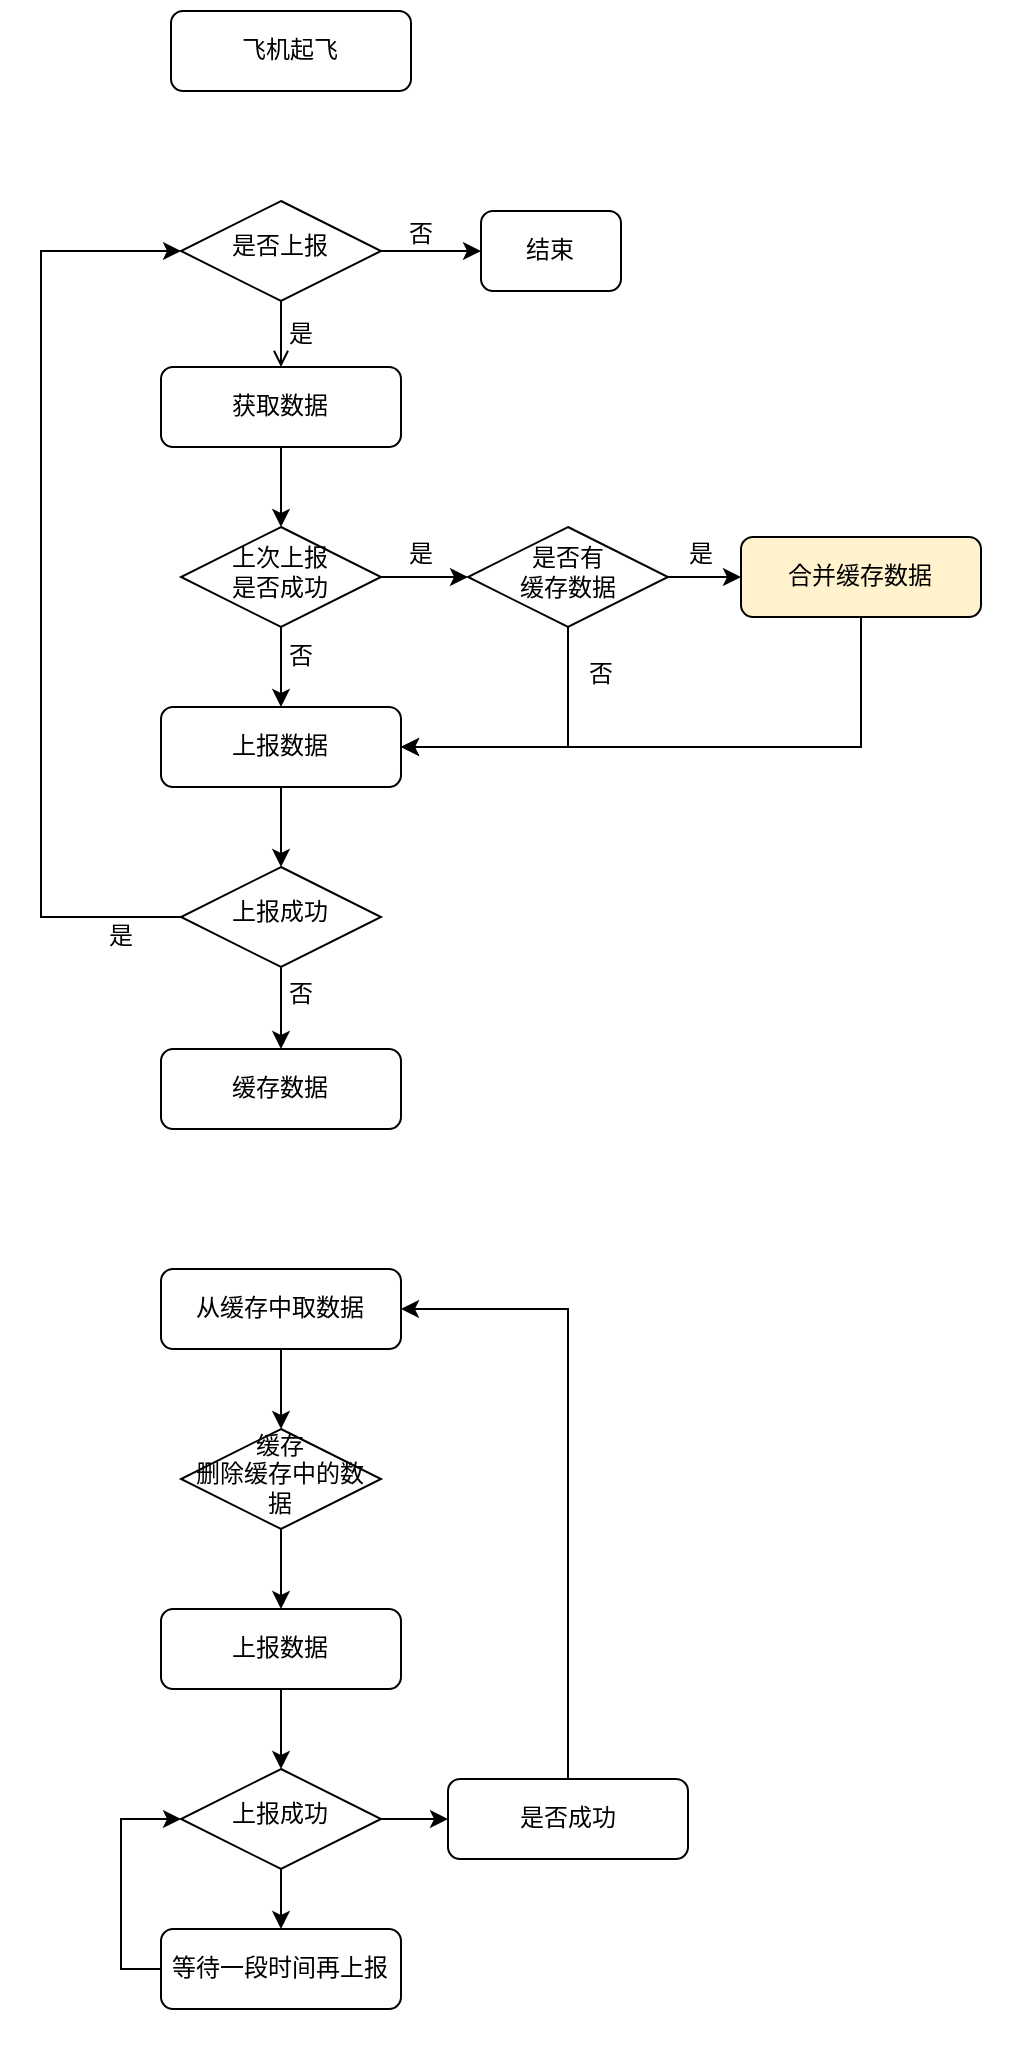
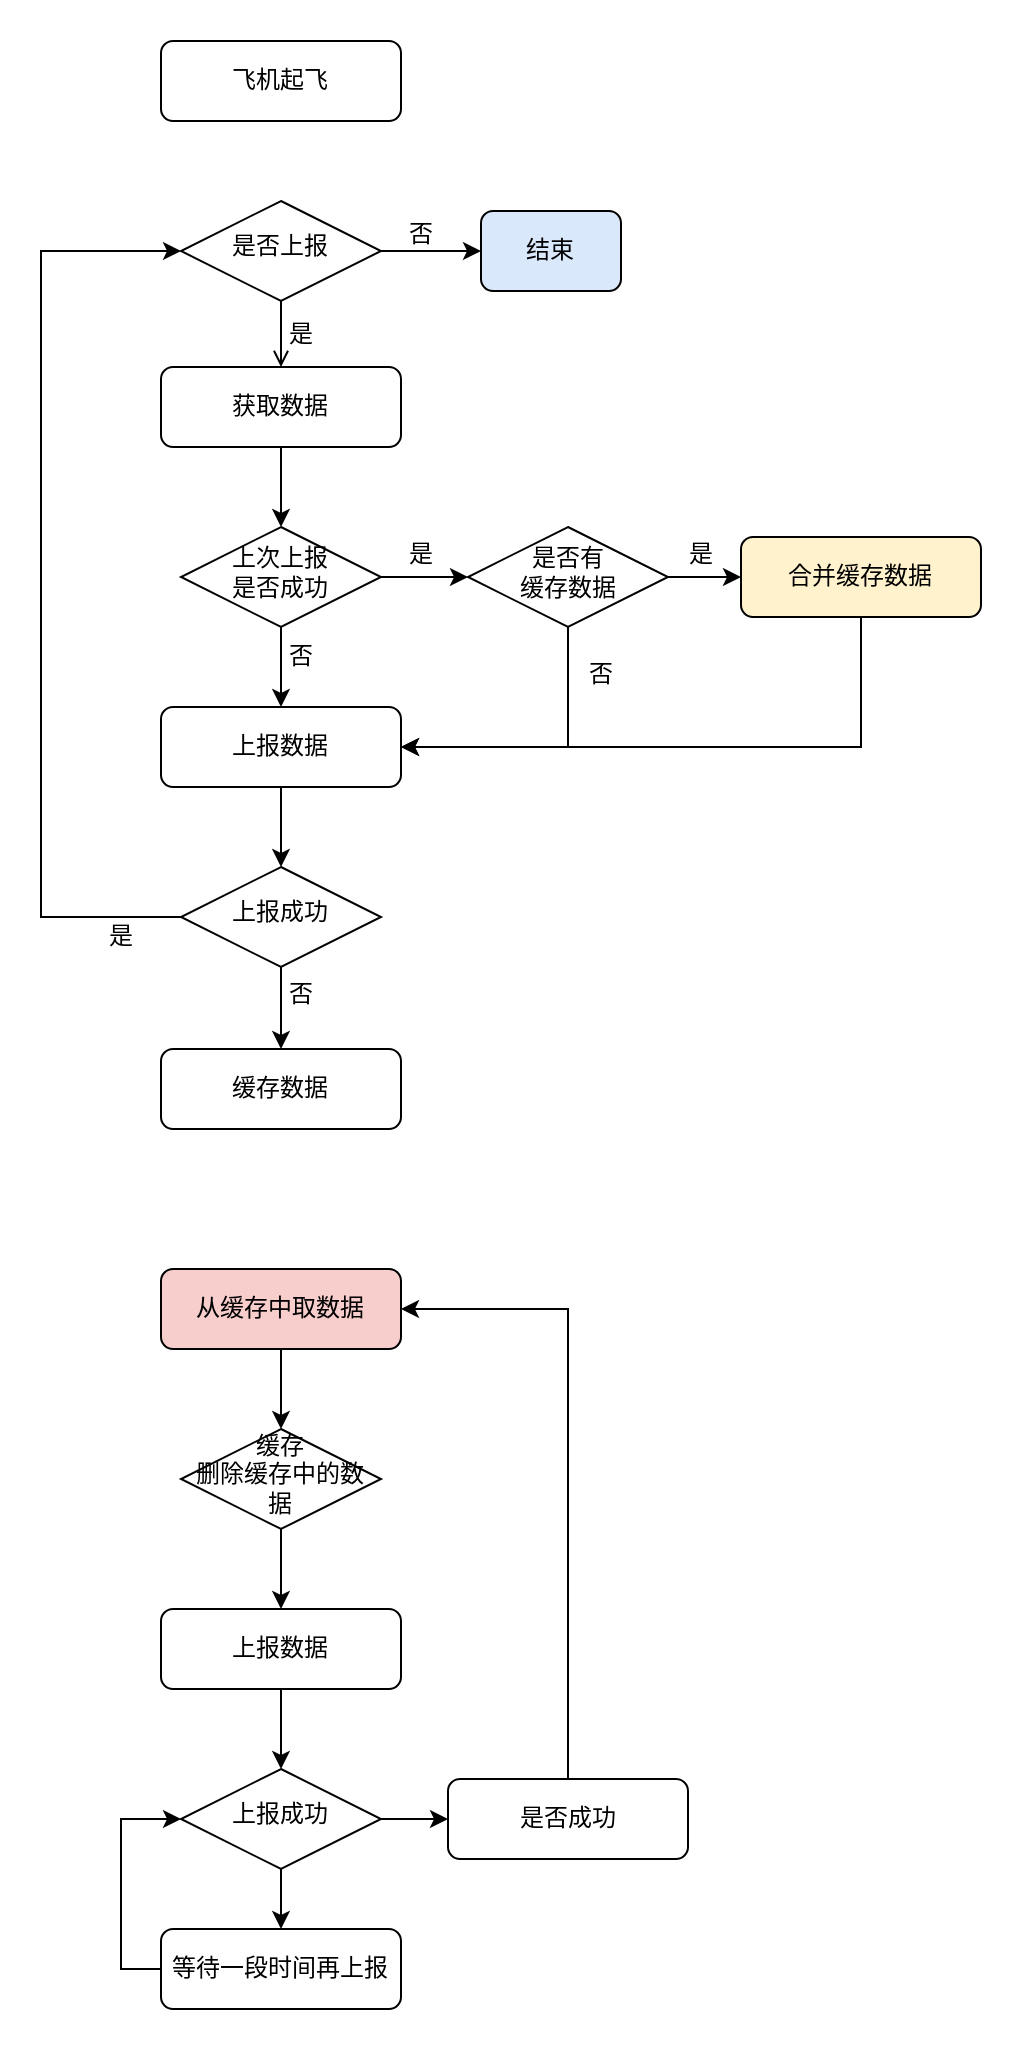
node "飞机起飞": moved (291, 51) -> (281, 81)
node "结束": fillcolor #ffffff -> #dae8fc
node "从缓存中取数据": fillcolor #ffffff -> #f8cecc
